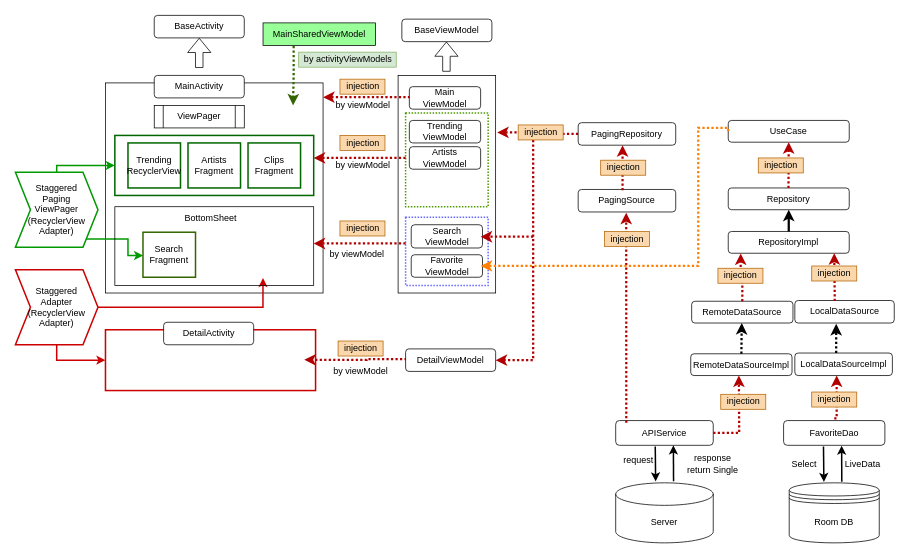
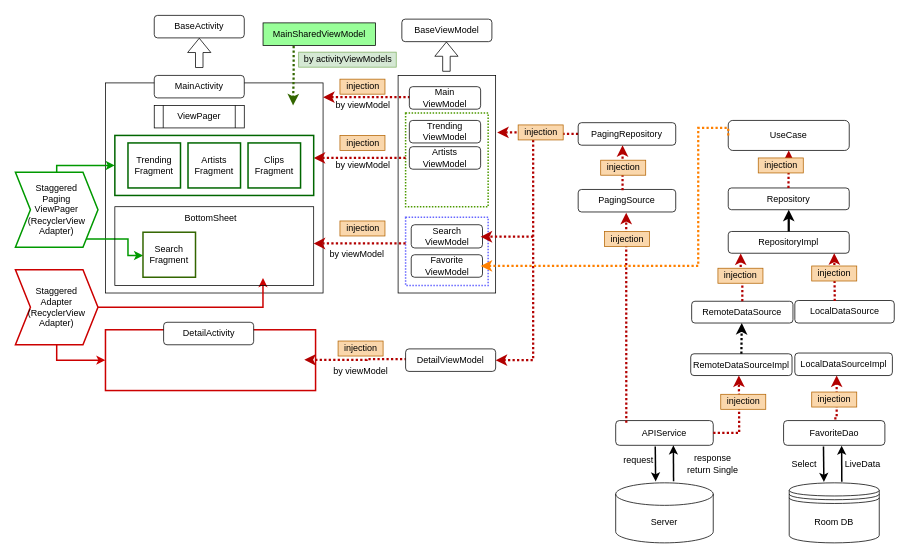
node "UseCase": size 121x22 -> 121x30
node "Trending RecyclerView": label "Trending RecyclerView" -> "Trending Fragment"
edge "LocalDataSourceImpl" -> "LocalDataSource": removed
